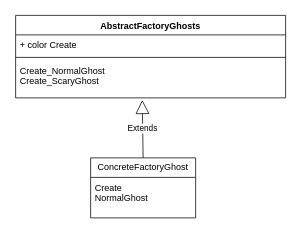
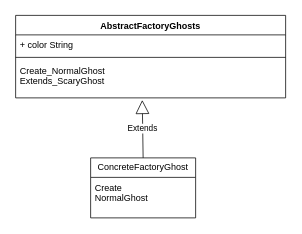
node "+ color Create": label "+ color Create" -> "+ color String"
node "Create_NormalGhost Create_ScaryGhost": label "Create_NormalGhost Create_ScaryGhost" -> "Create_NormalGhost Extends_ScaryGhost"
